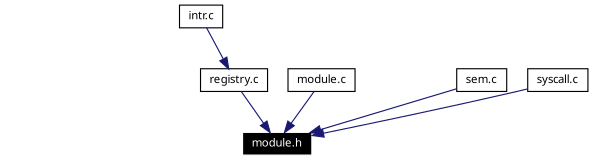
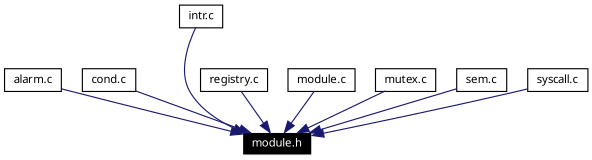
edge "intr.c" -> "registry.c": now "intr.c" -> "module.h"
node "alarm.c": added
node "cond.c": added
node "mutex.c": added
